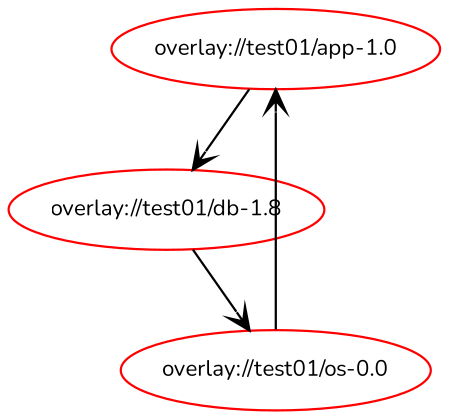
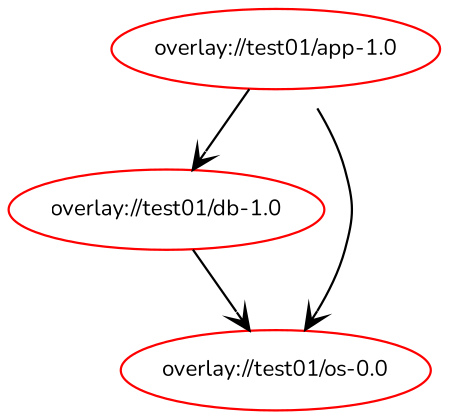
node "overlay://test01/db-1.8": label "overlay://test01/db-1.8" -> "overlay://test01/db-1.0"
edge "overlay://test01/os-0.0" -> "overlay://test01/app-1.0": reversed
